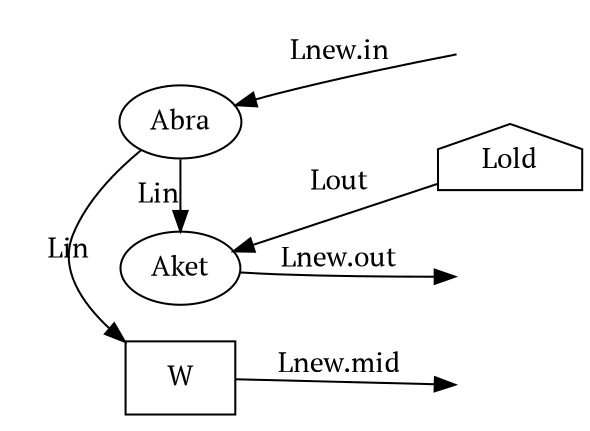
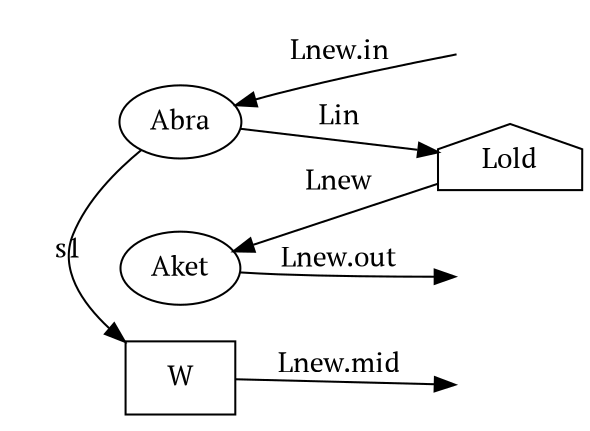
edge "Lold" -> "Aket": label "Lout" -> "Lnew"
edge "Abra" -> "Aket": now "Abra" -> "Lold"
edge "Abra" -> "W": label "Lin" -> "s1"
